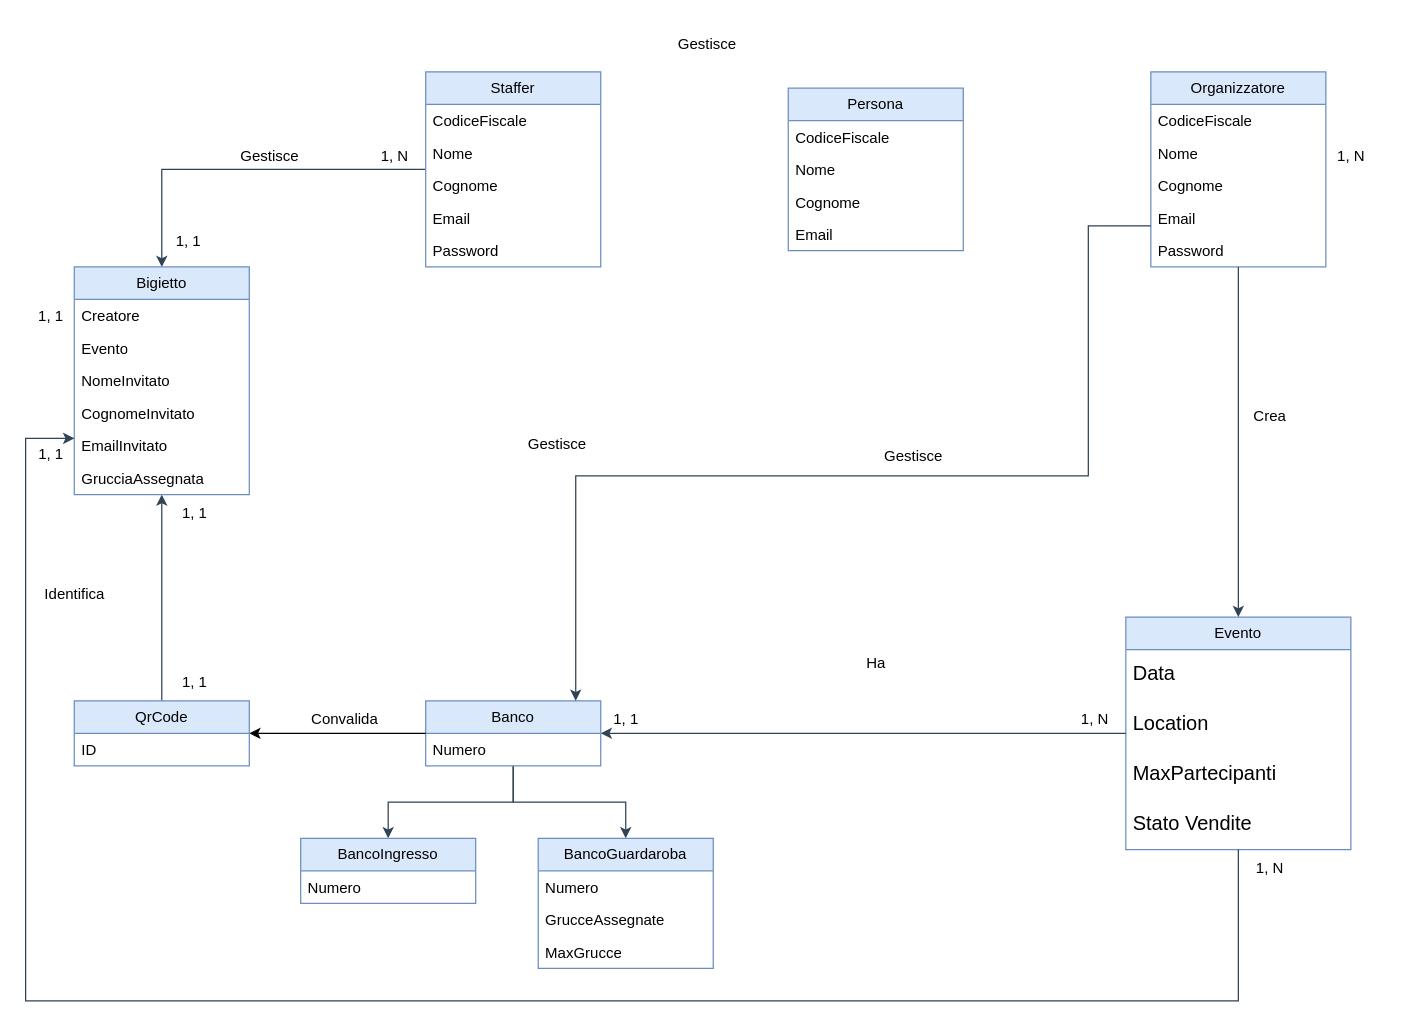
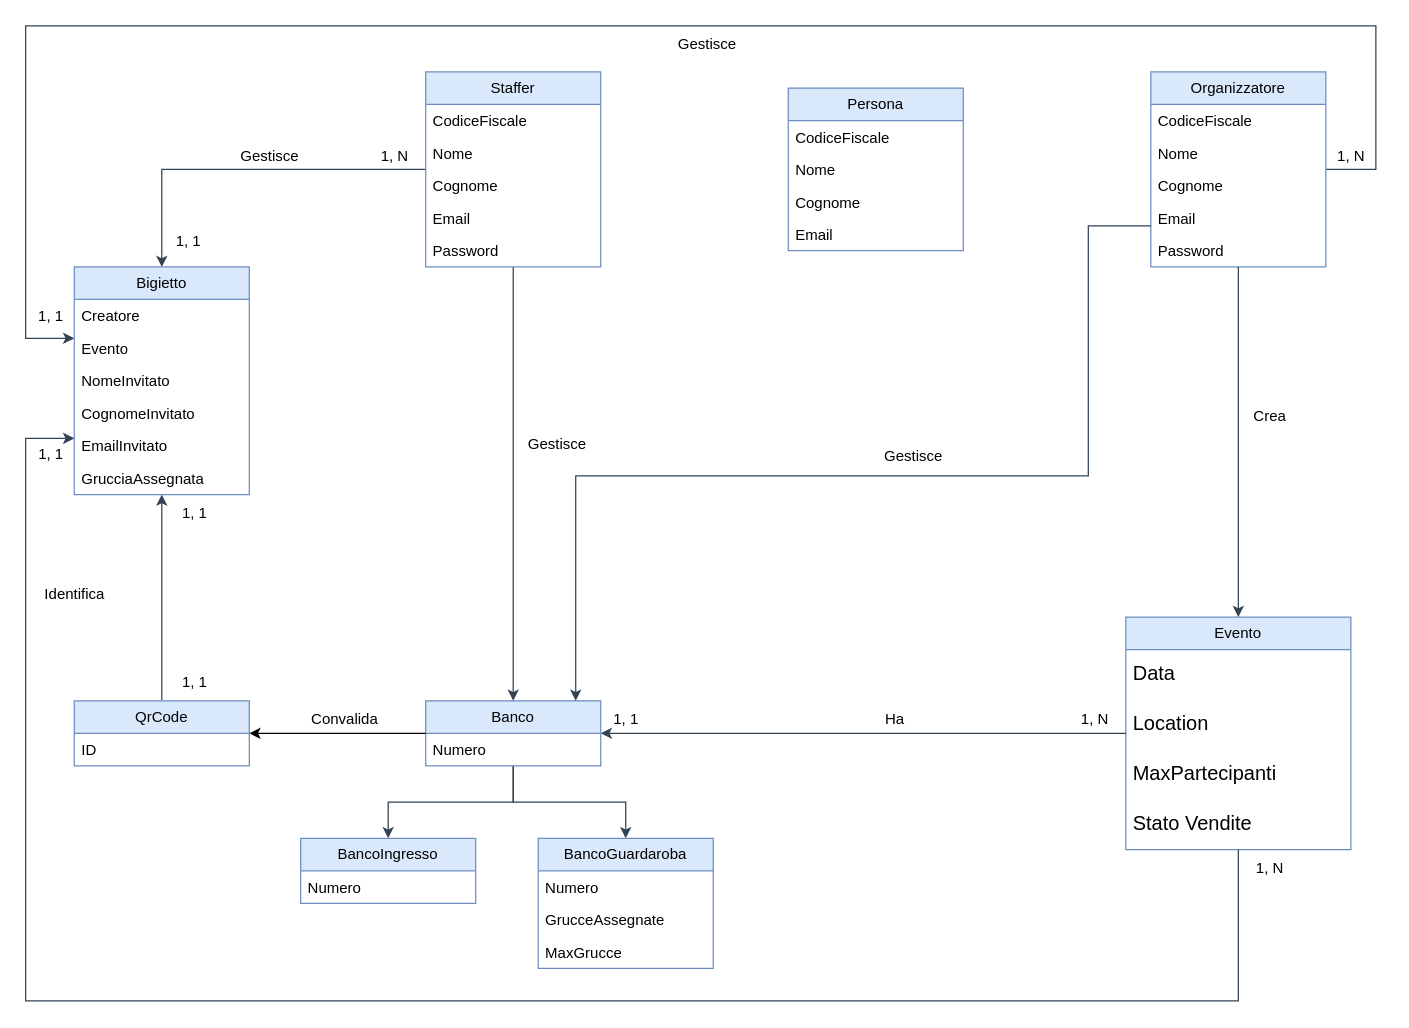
edge "Organizzatore" -> "Bigietto": added
edge "Staffer" -> "Banco": added
node "Ha": moved (876, 663) -> (894, 719)
